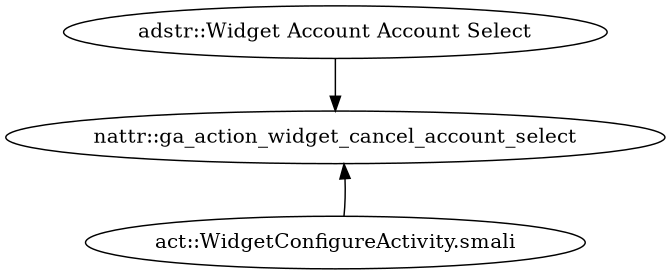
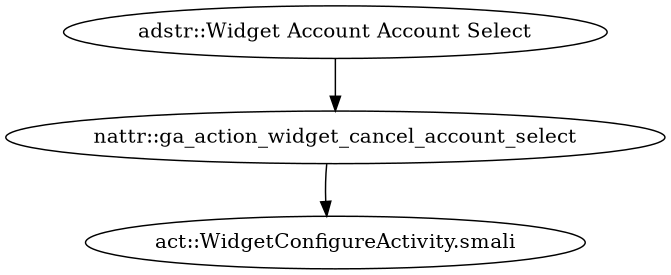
edge "act::WidgetConfigureActivity.smali" -> "nattr::ga_action_widget_cancel_account_select": reversed
